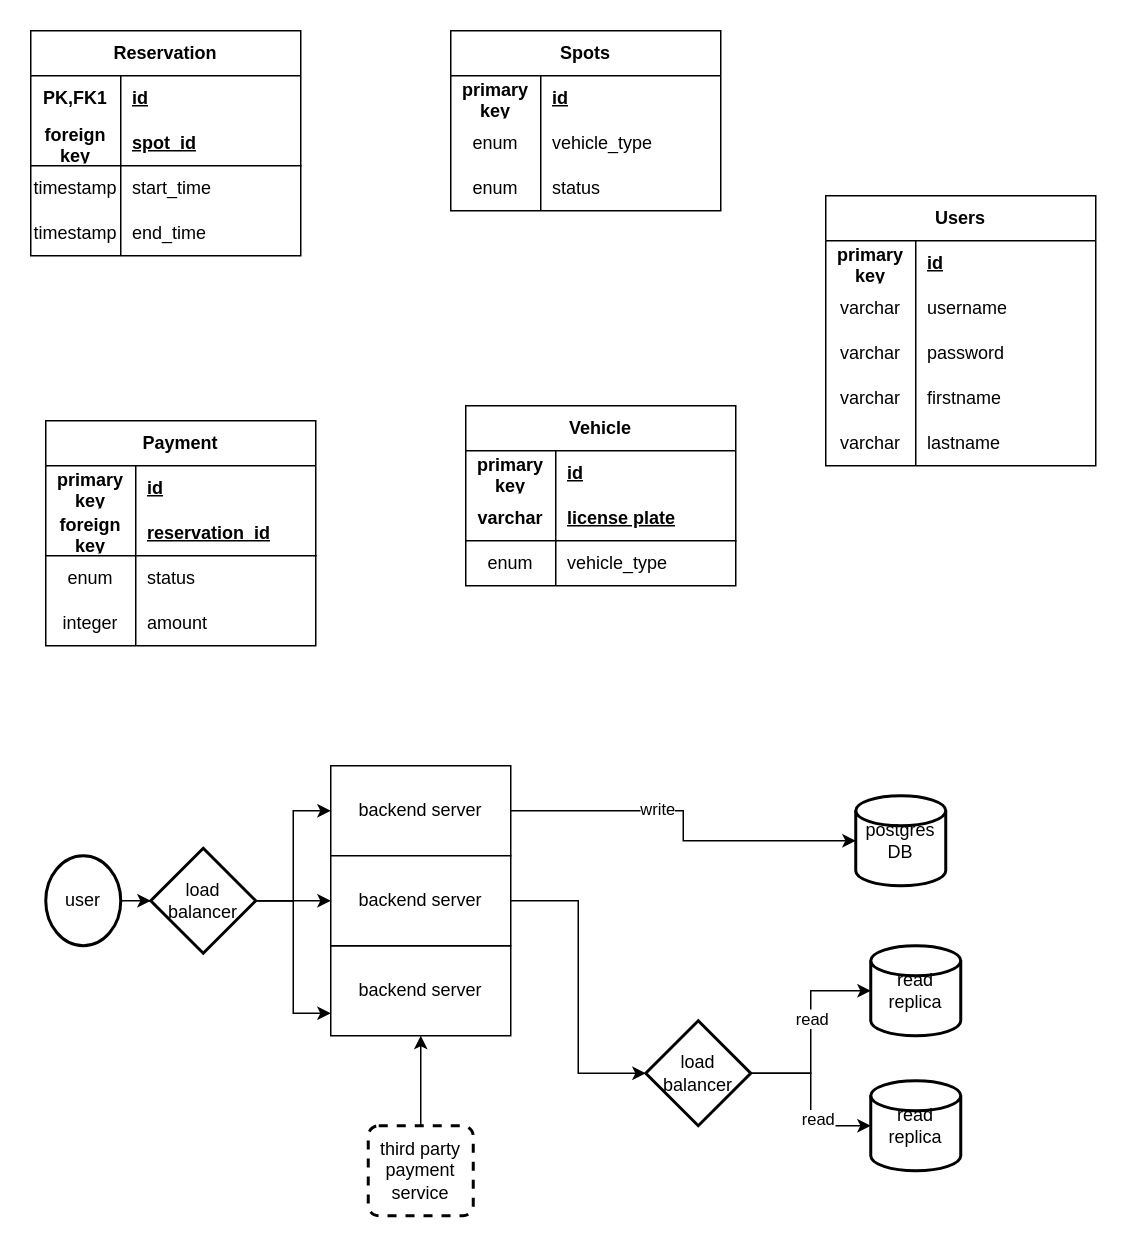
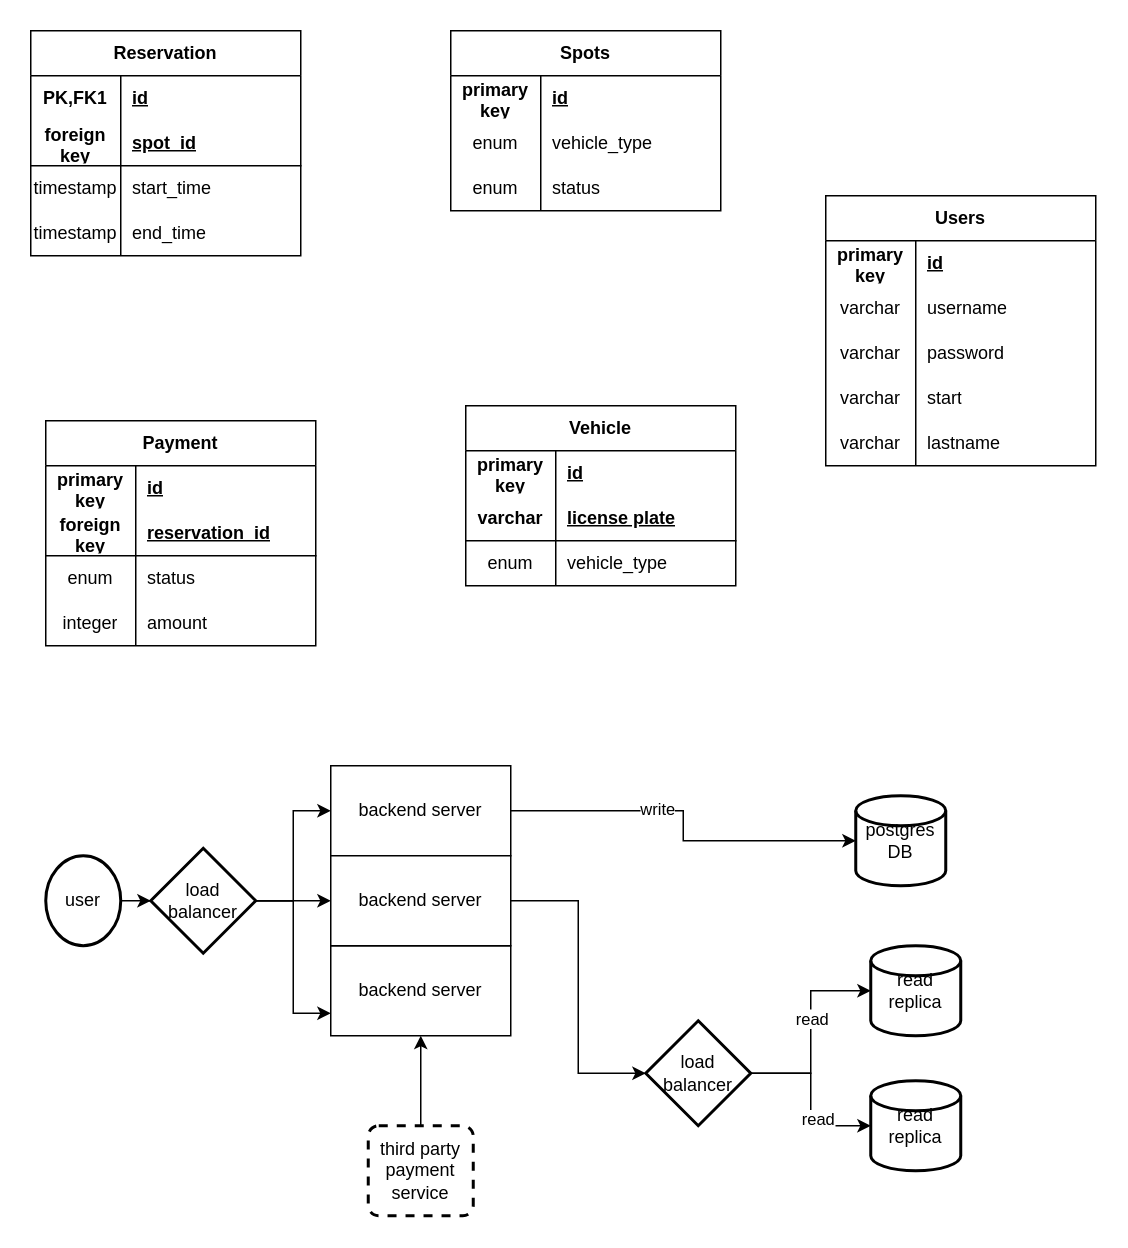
node "firstname": label "firstname" -> "start"
